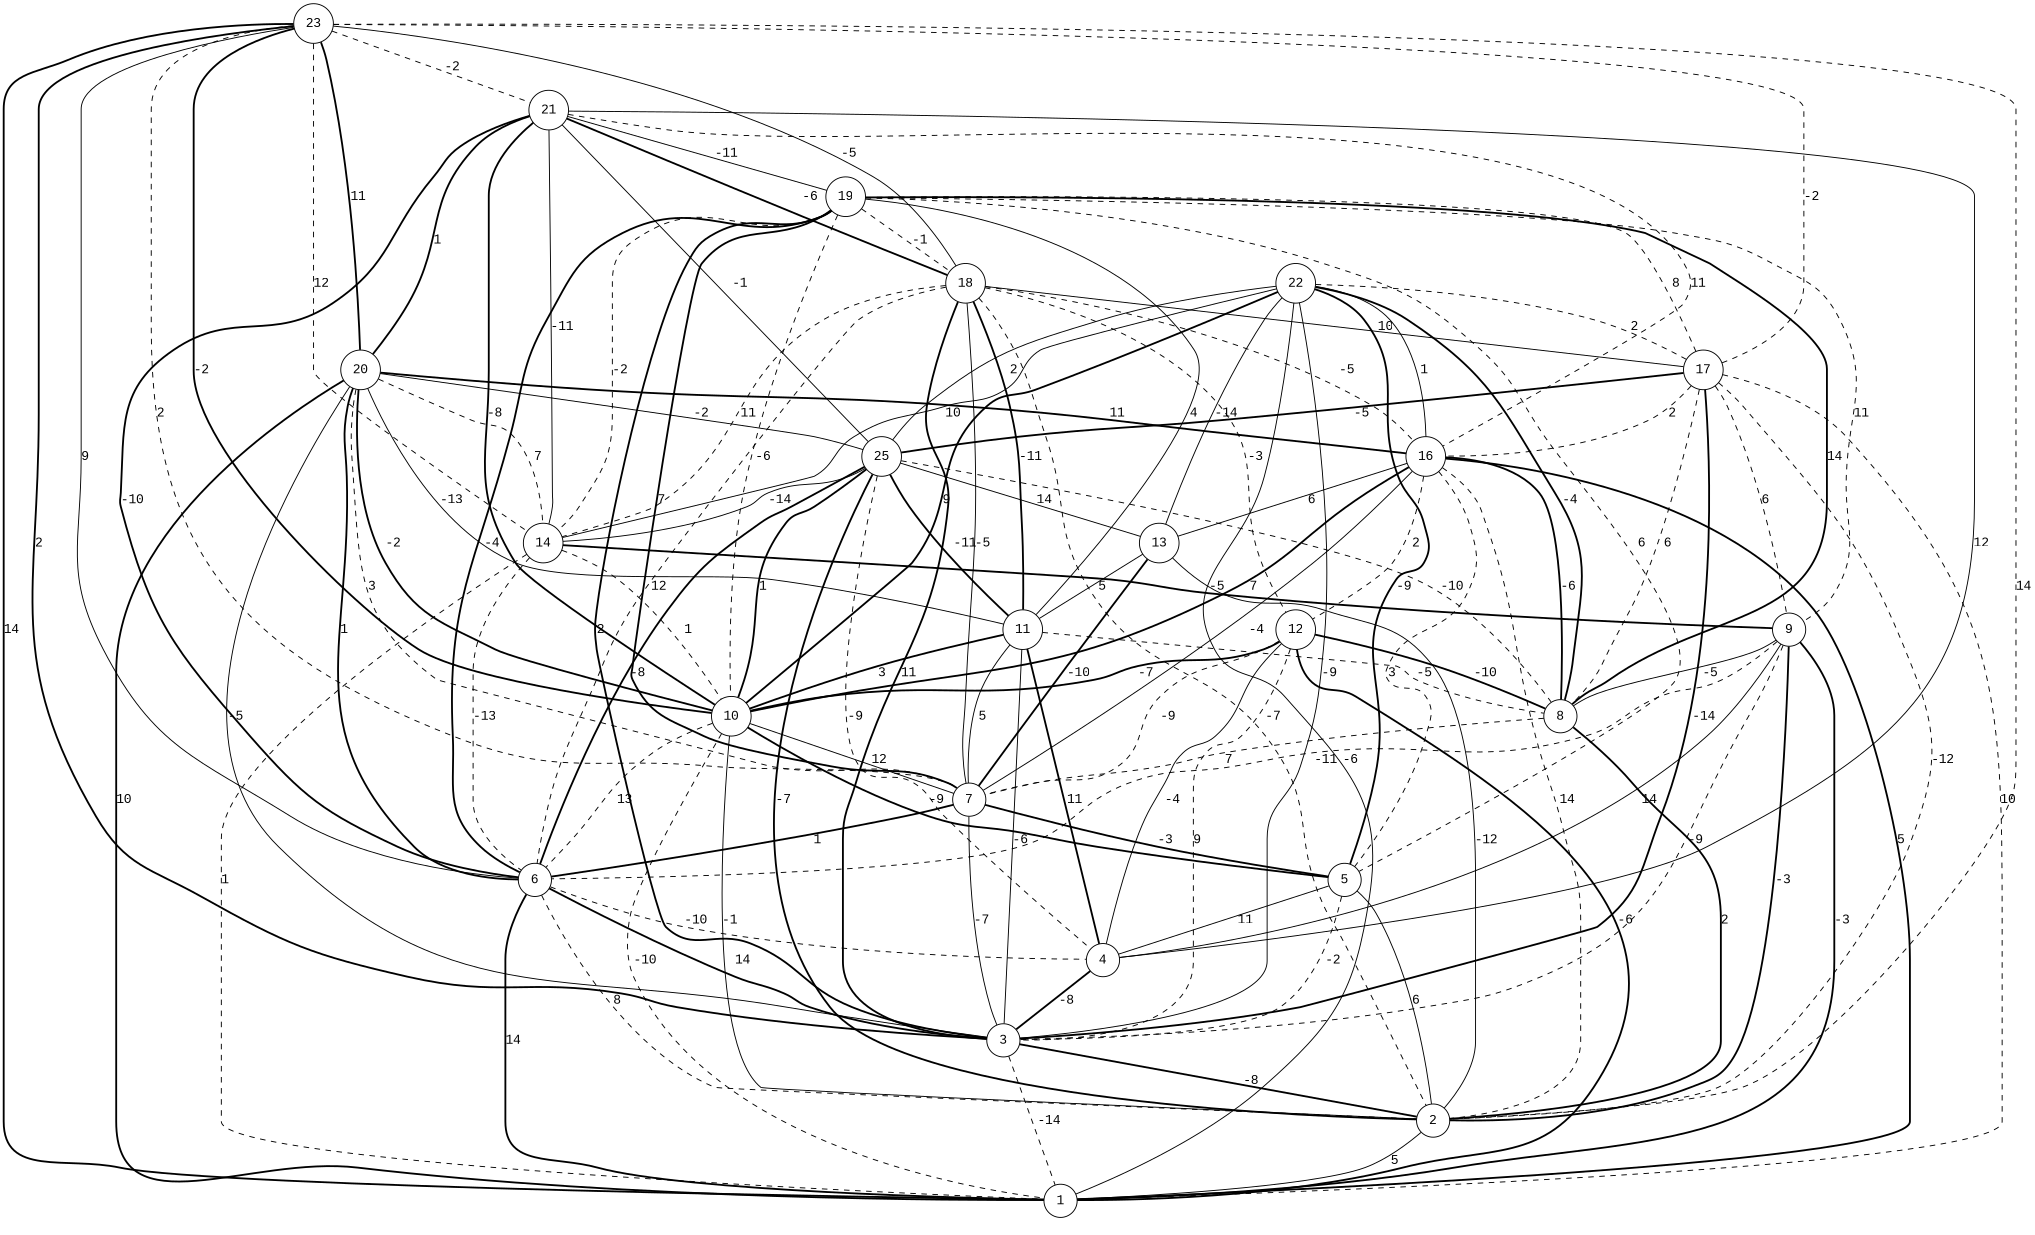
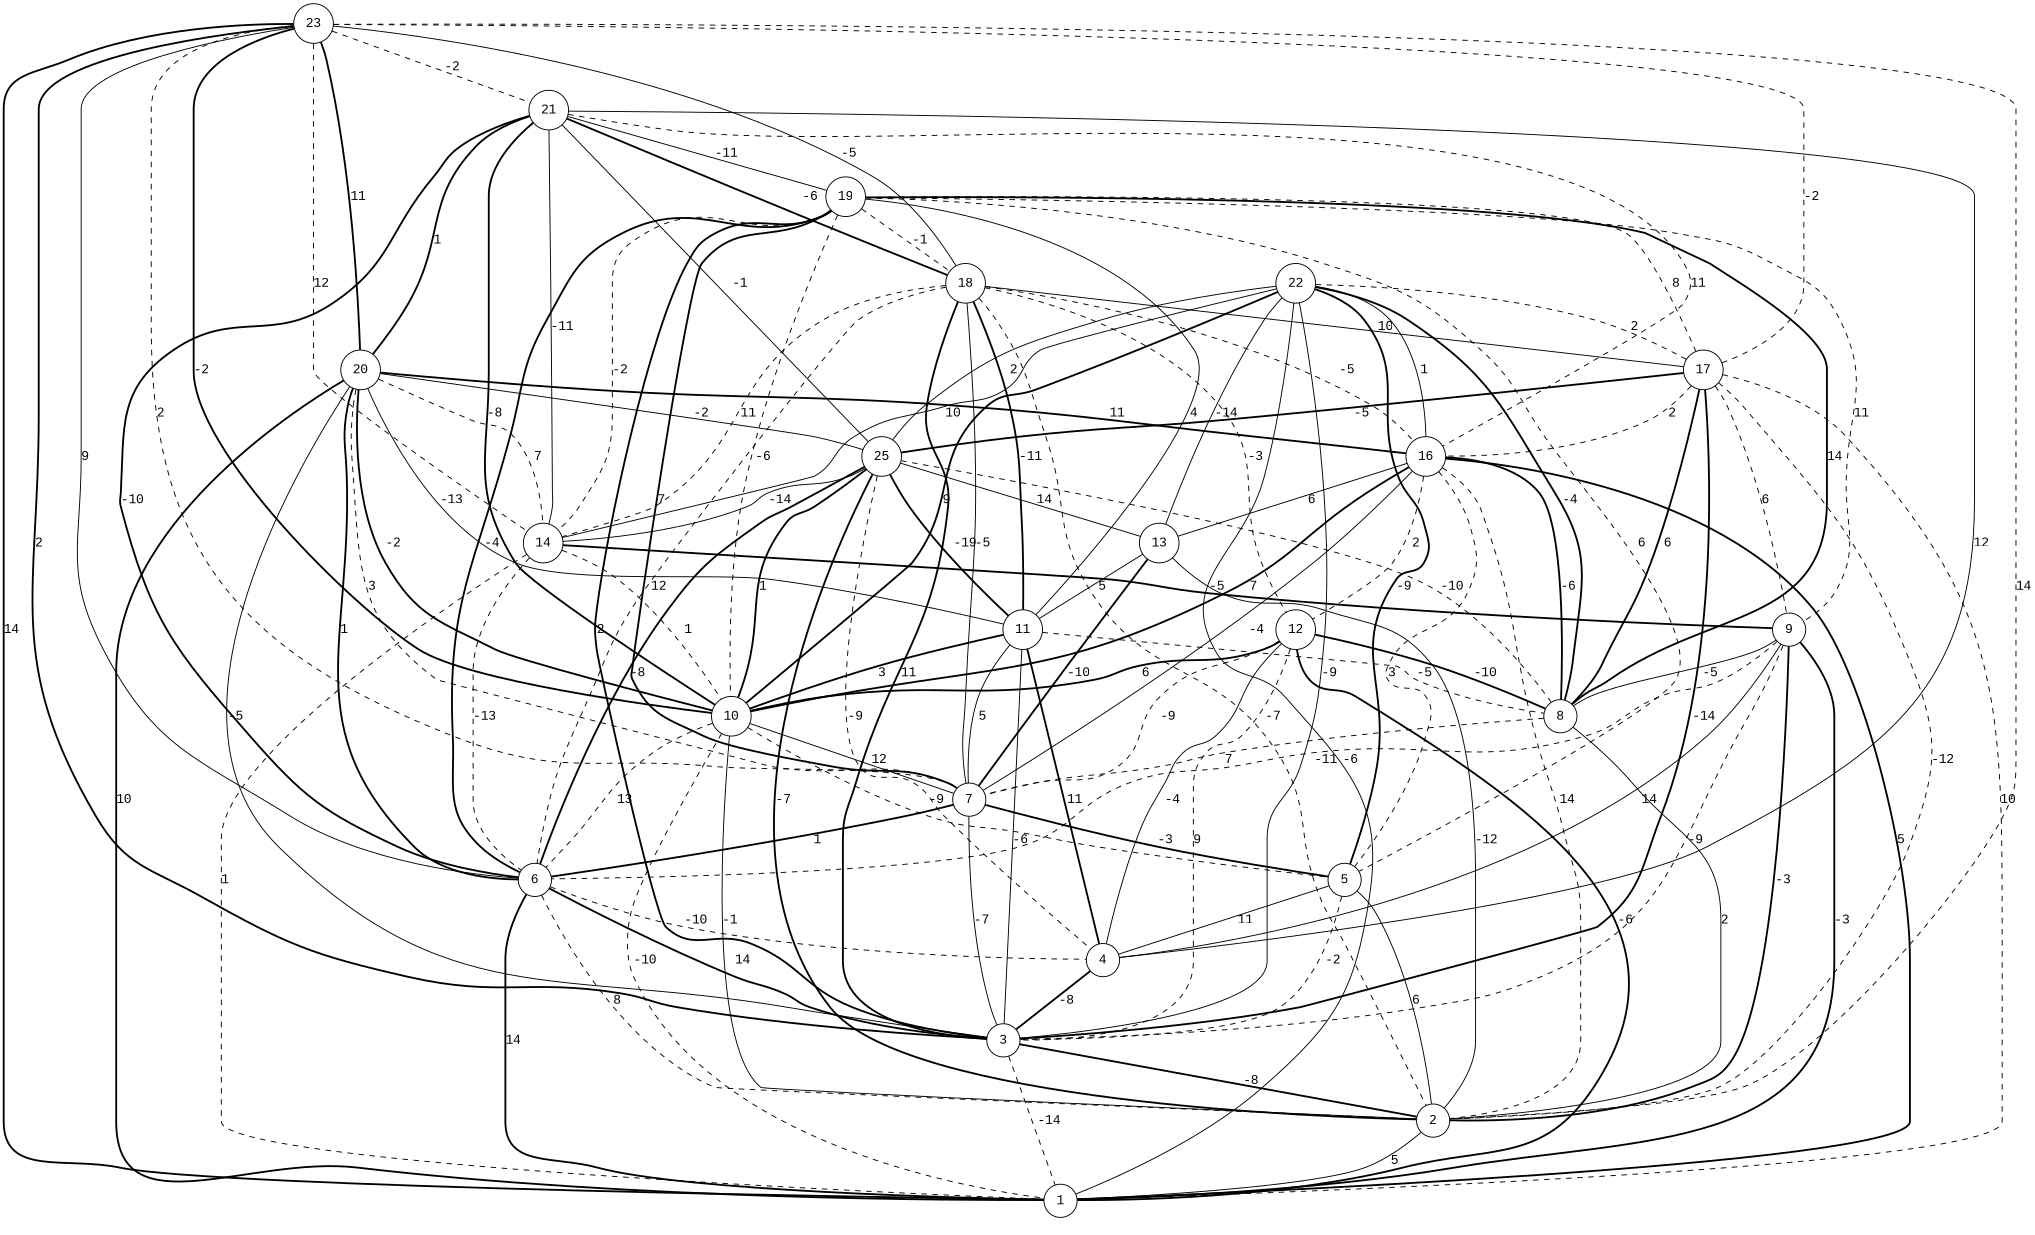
edge "25" -- "11": label "-11" -> "-19"
edge "17" -- "8": style dashed -> bold
edge "12" -- "10": label "-7" -> "6"
edge "10" -- "5": style bold -> dashed
edge "8" -- "2": style bold -> solid
